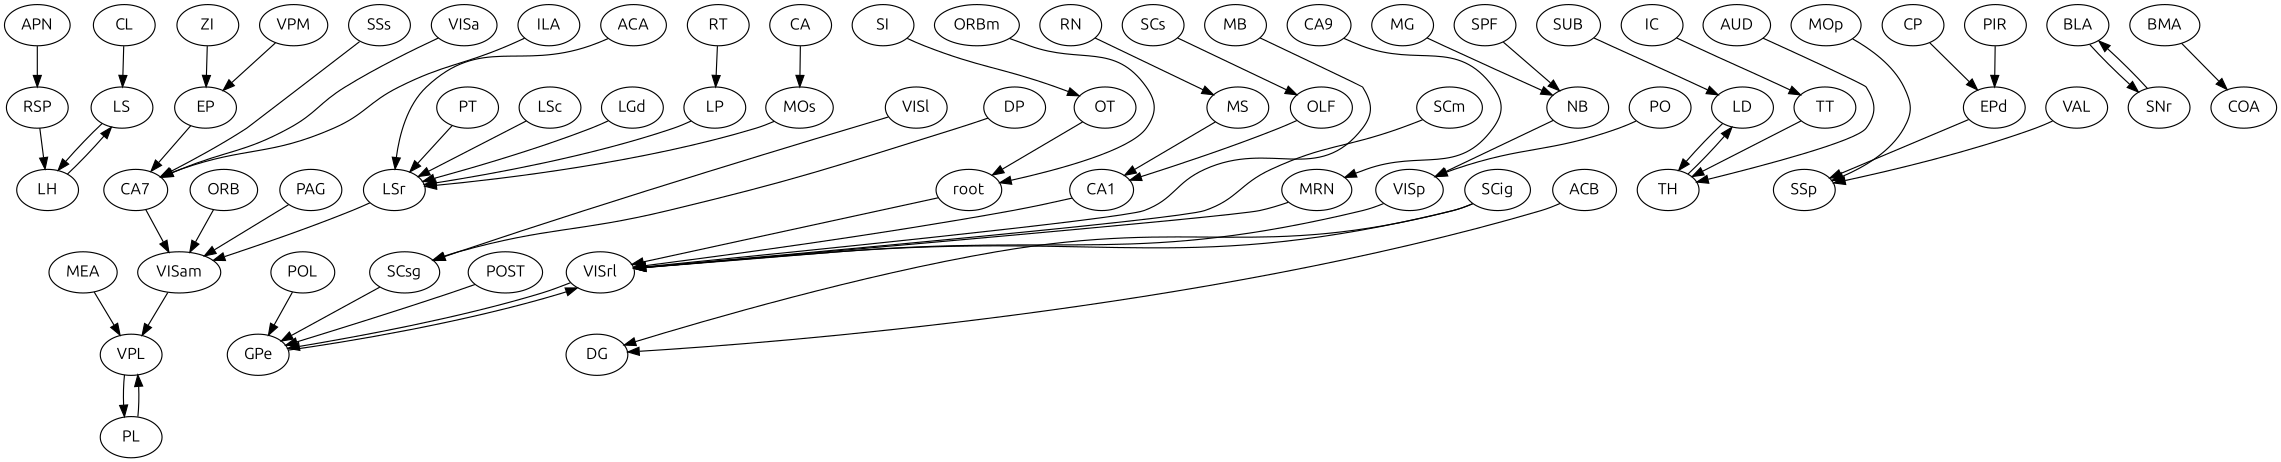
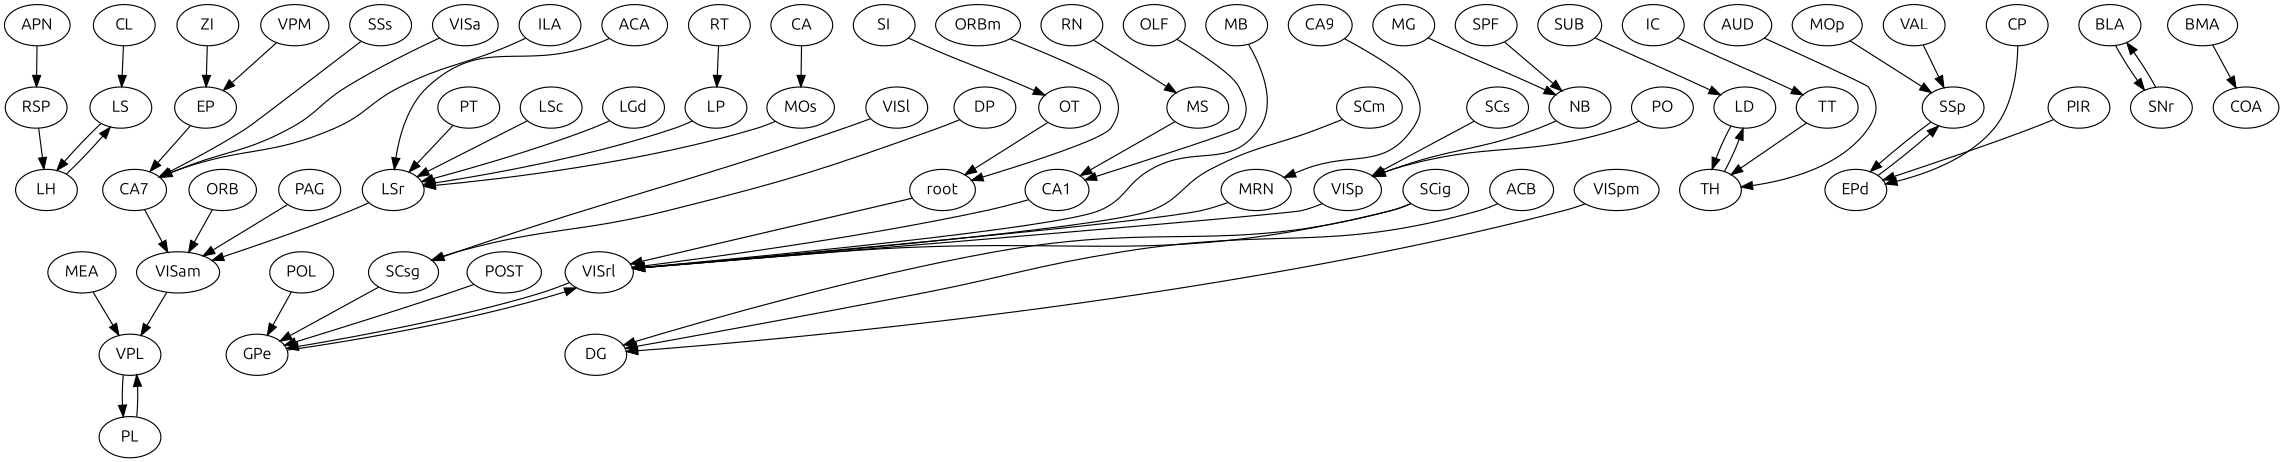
edge "SCs" -> "OLF": now "SCs" -> "VISp"
edge "SSp" -> "EPd": added
node "VISpm": added
